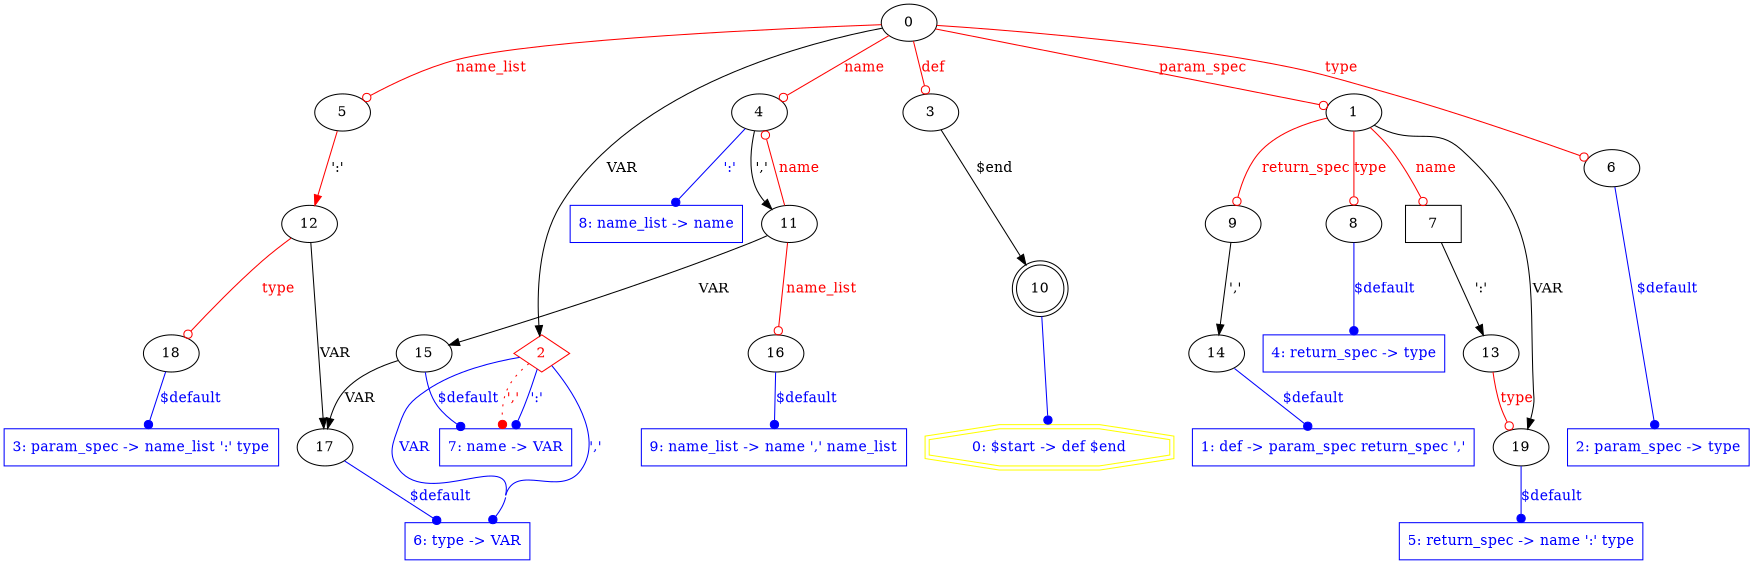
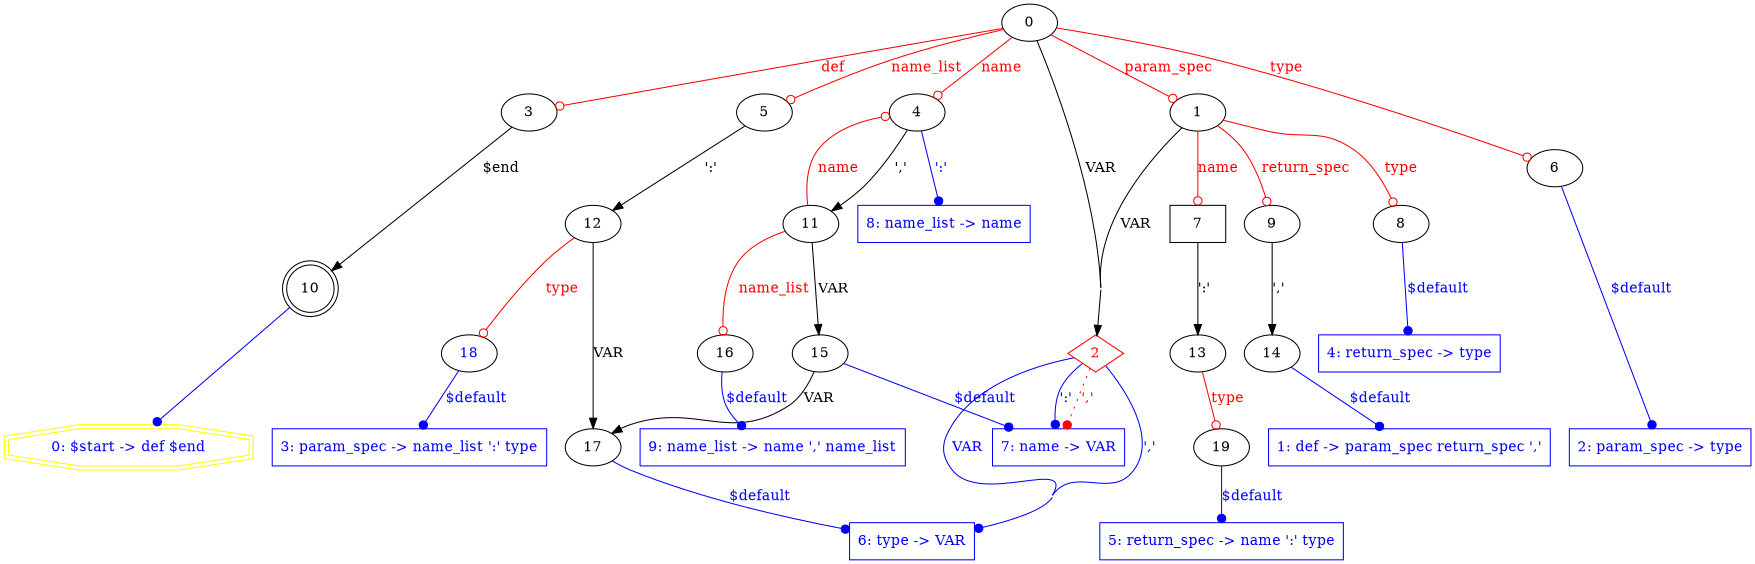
edge "5" -> "12": color red -> black
edge "1" -> "19": now "1" -> "2"
node "18": fontcolor black -> blue
